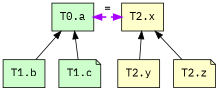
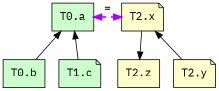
node "T2.x": shape box -> note
edge "T2.z" -> "T2.x": reversed
node "T1.b": label "T1.b" -> "T0.b"
node "T2.y": shape box -> note
node "T2.z": shape note -> box
